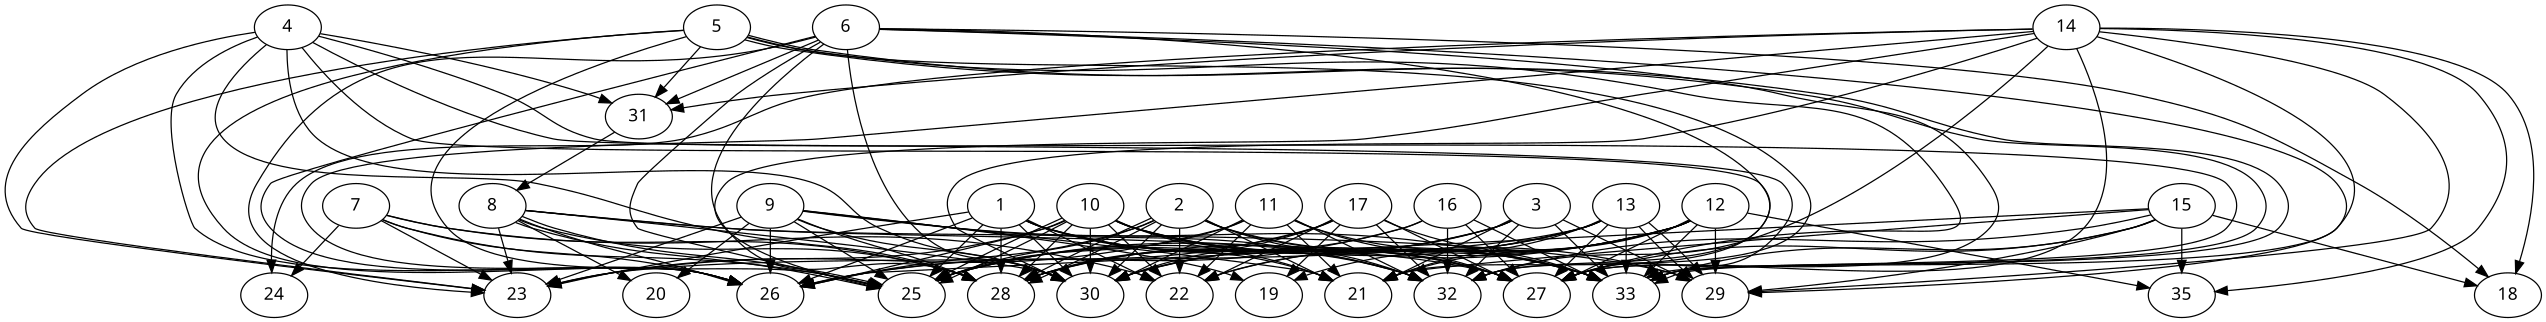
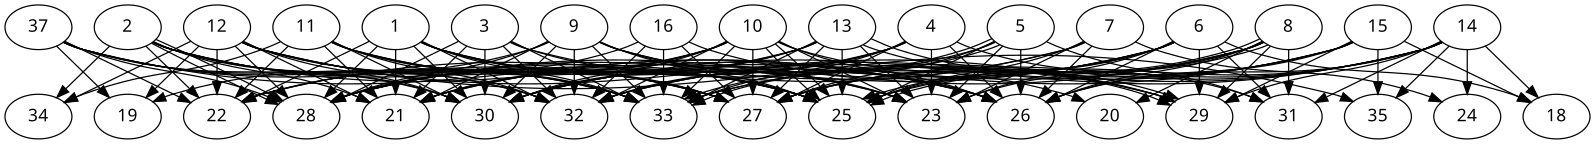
node "34": added
edge "31" -> "8": reversed
node "17": label "17" -> "37"
